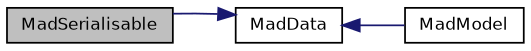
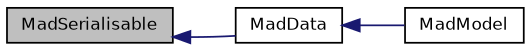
edge "MadSerialisable" -> "MadData": reversed
